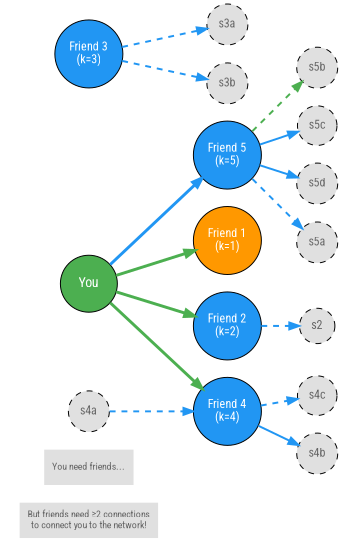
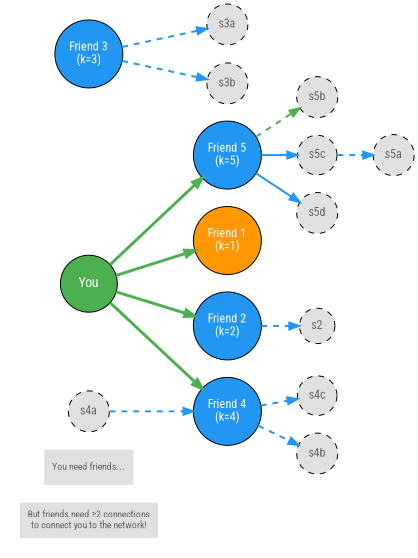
edge "Friend 5 (k=5)" -> "s5a": now "s5c" -> "s5a"
edge "You" -> "Friend 5 (k=5)": color #2196f3 -> #4caf50
edge "Friend 4 (k=4)" -> "s4b": style solid -> dashed
